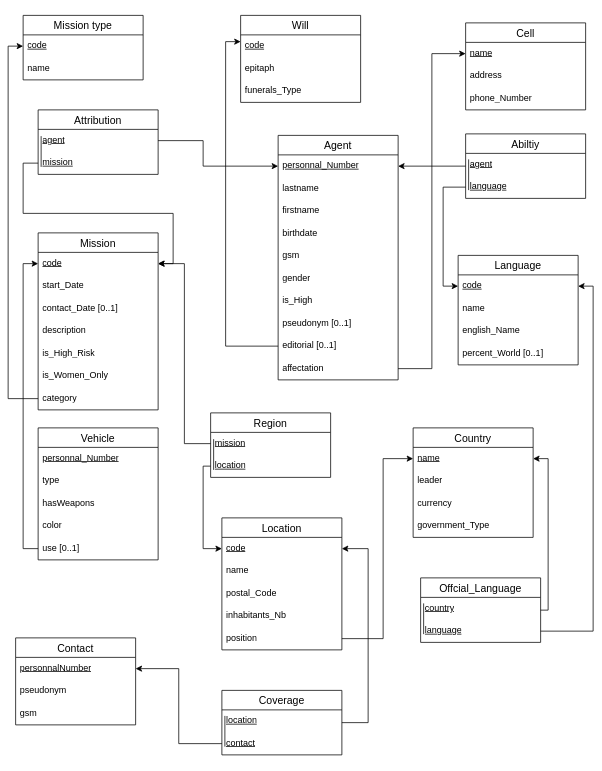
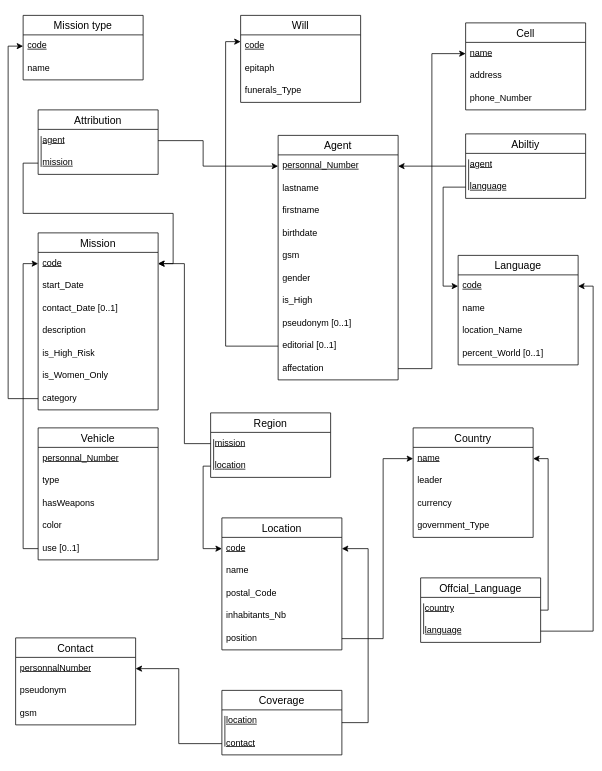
node "english_Name": label "english_Name" -> "location_Name"
